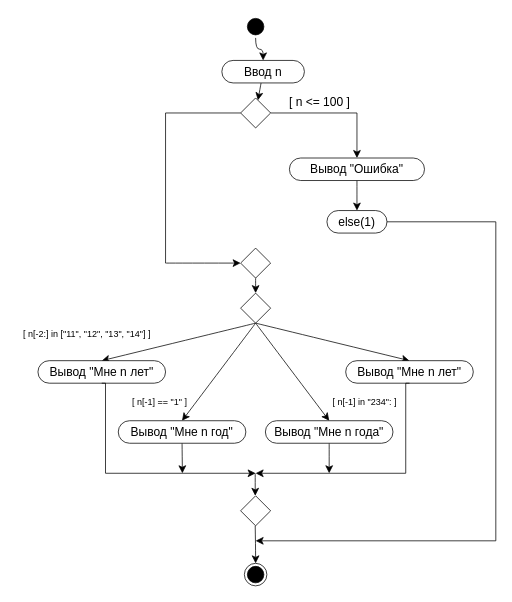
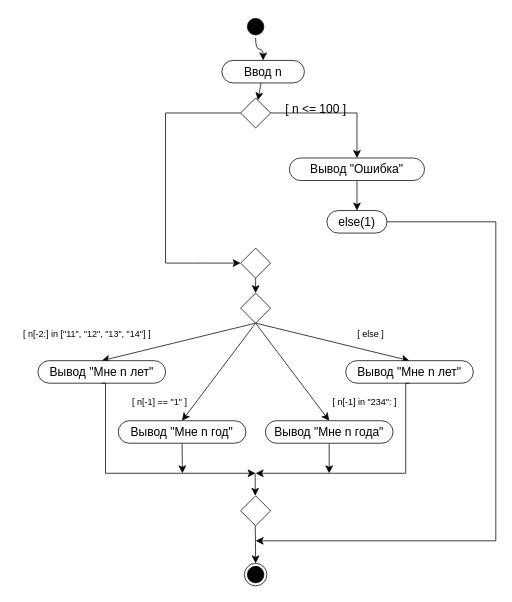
node "[ n <= 100 ]": moved (319, 102) -> (315, 109)
node "[ else ]": added
